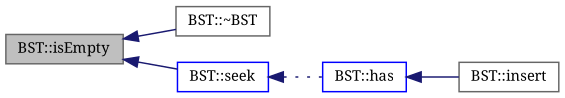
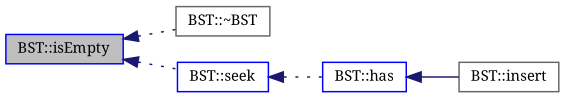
edge "BST::~BST" -> "BST::isEmpty": style solid -> dotted
node "BST::isEmpty": color gray40 -> blue
edge "BST::seek" -> "BST::isEmpty": style solid -> dotted
